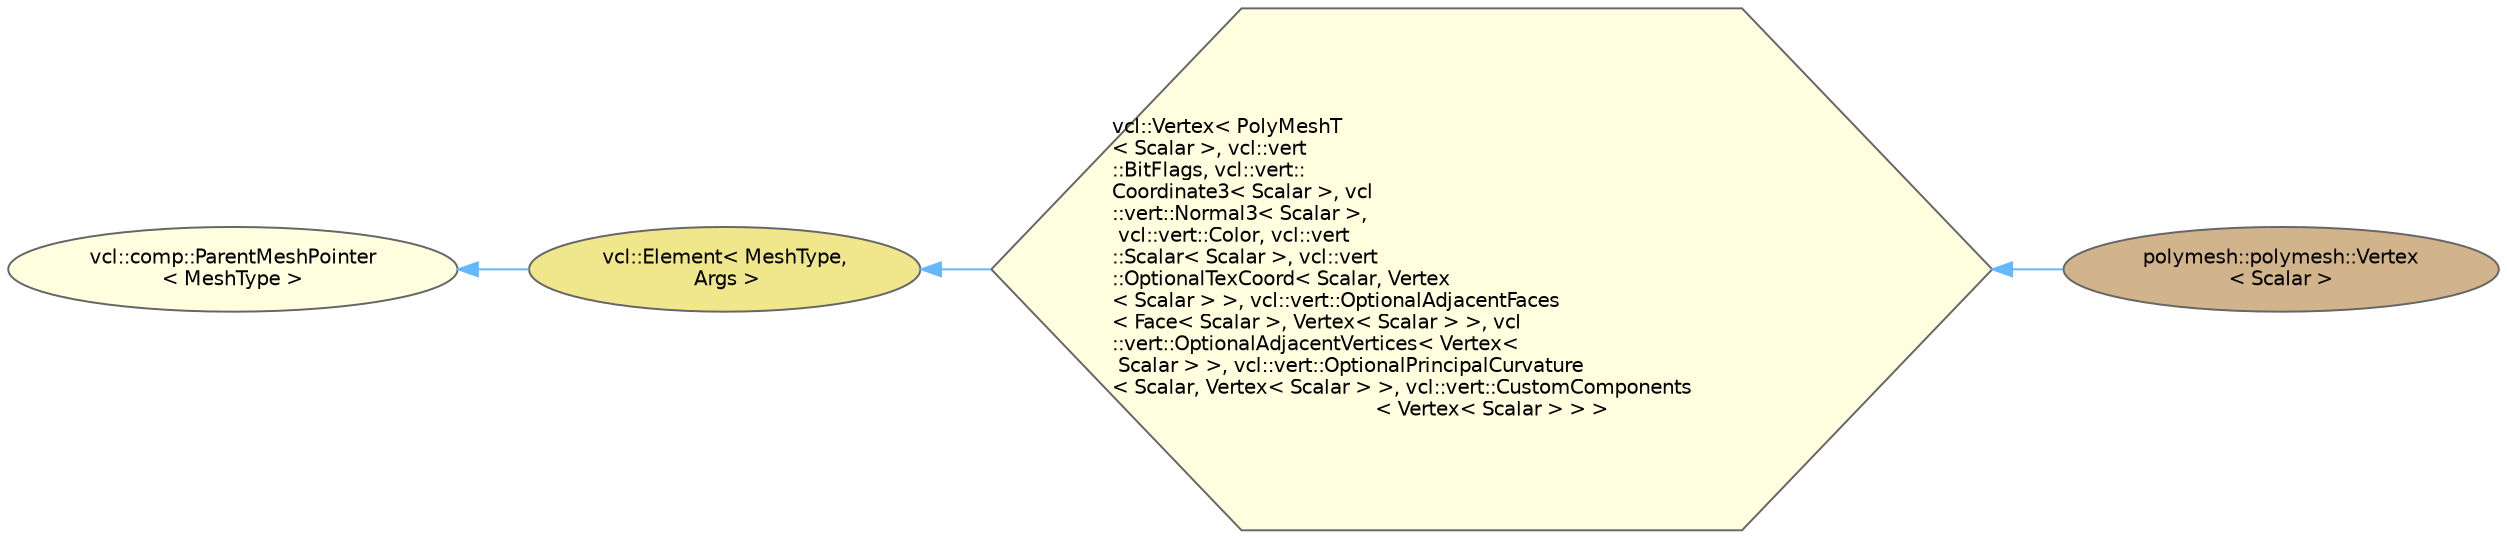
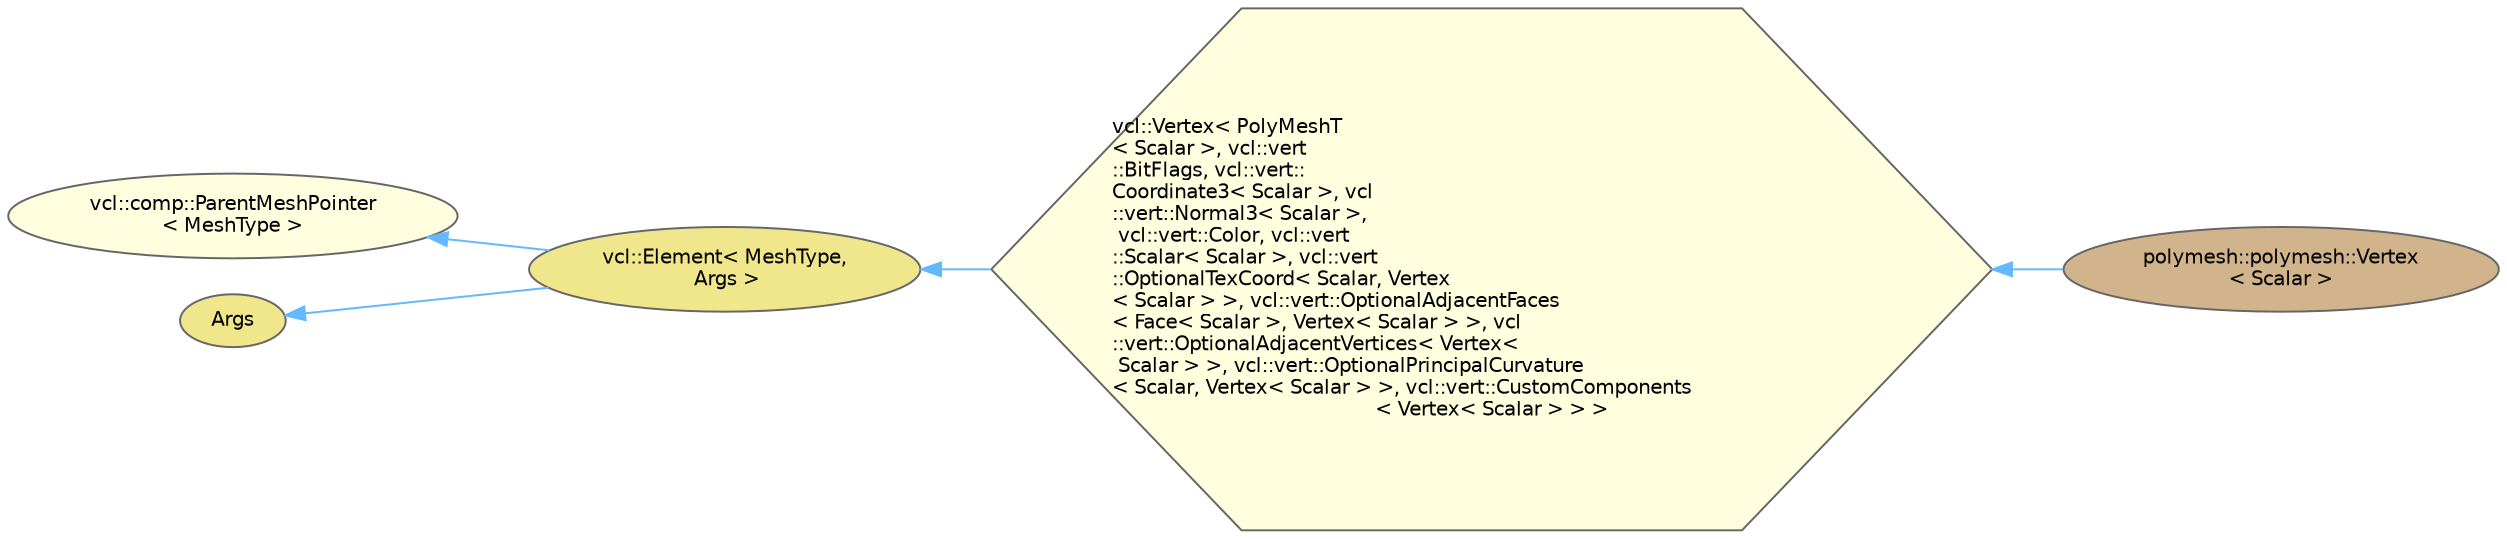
node "Args": added
